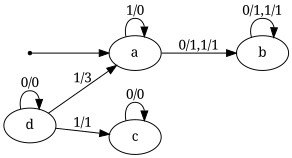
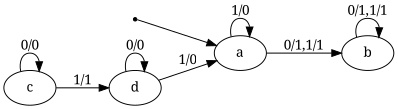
edge "d" -> "a": label "1/3" -> "1/0"
edge "d" -> "c": reversed
